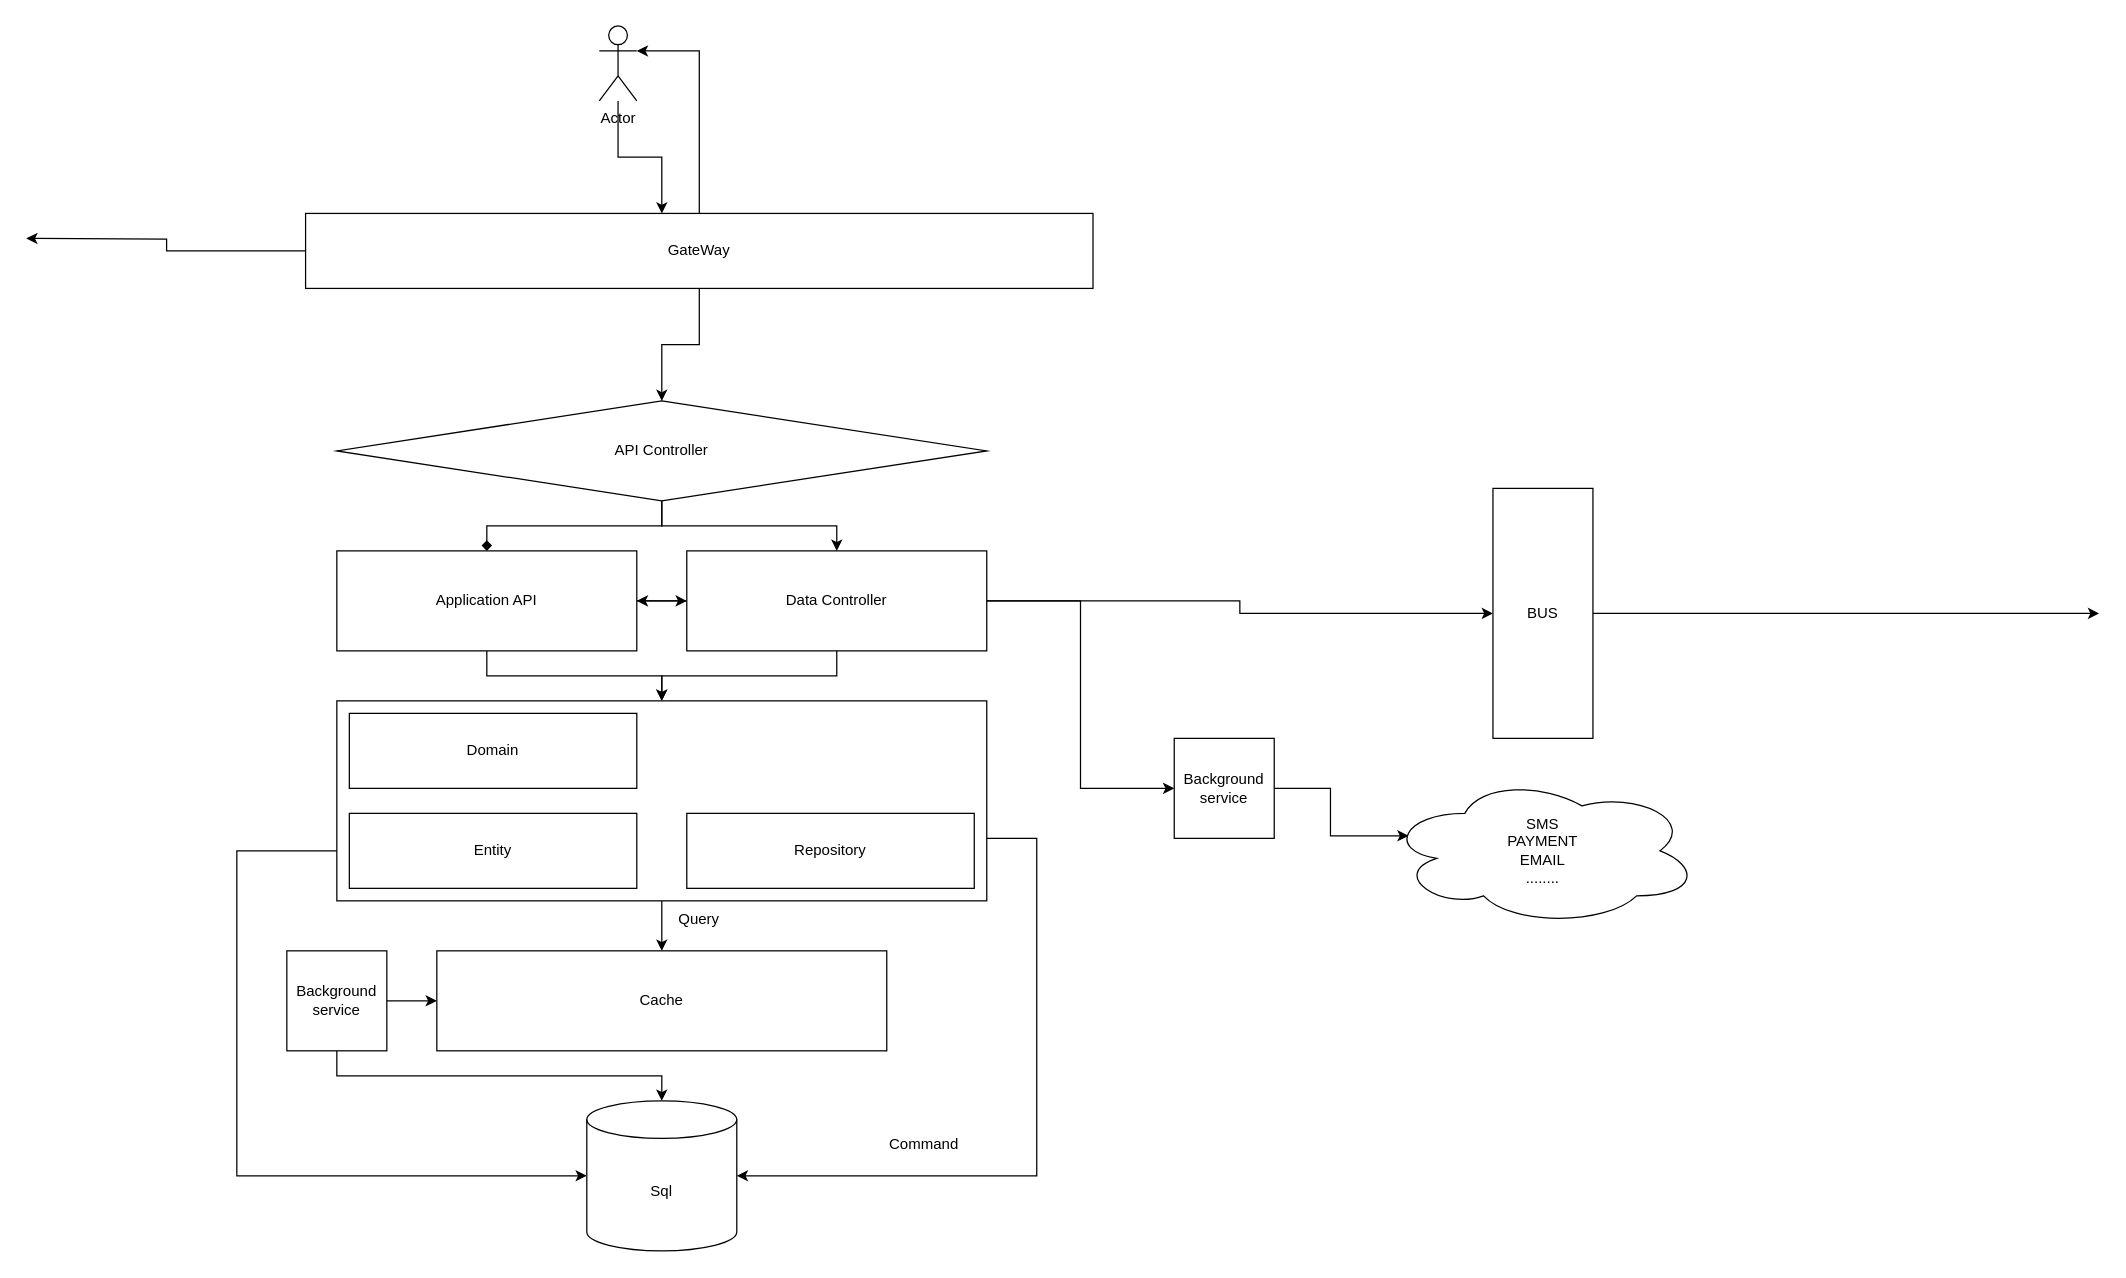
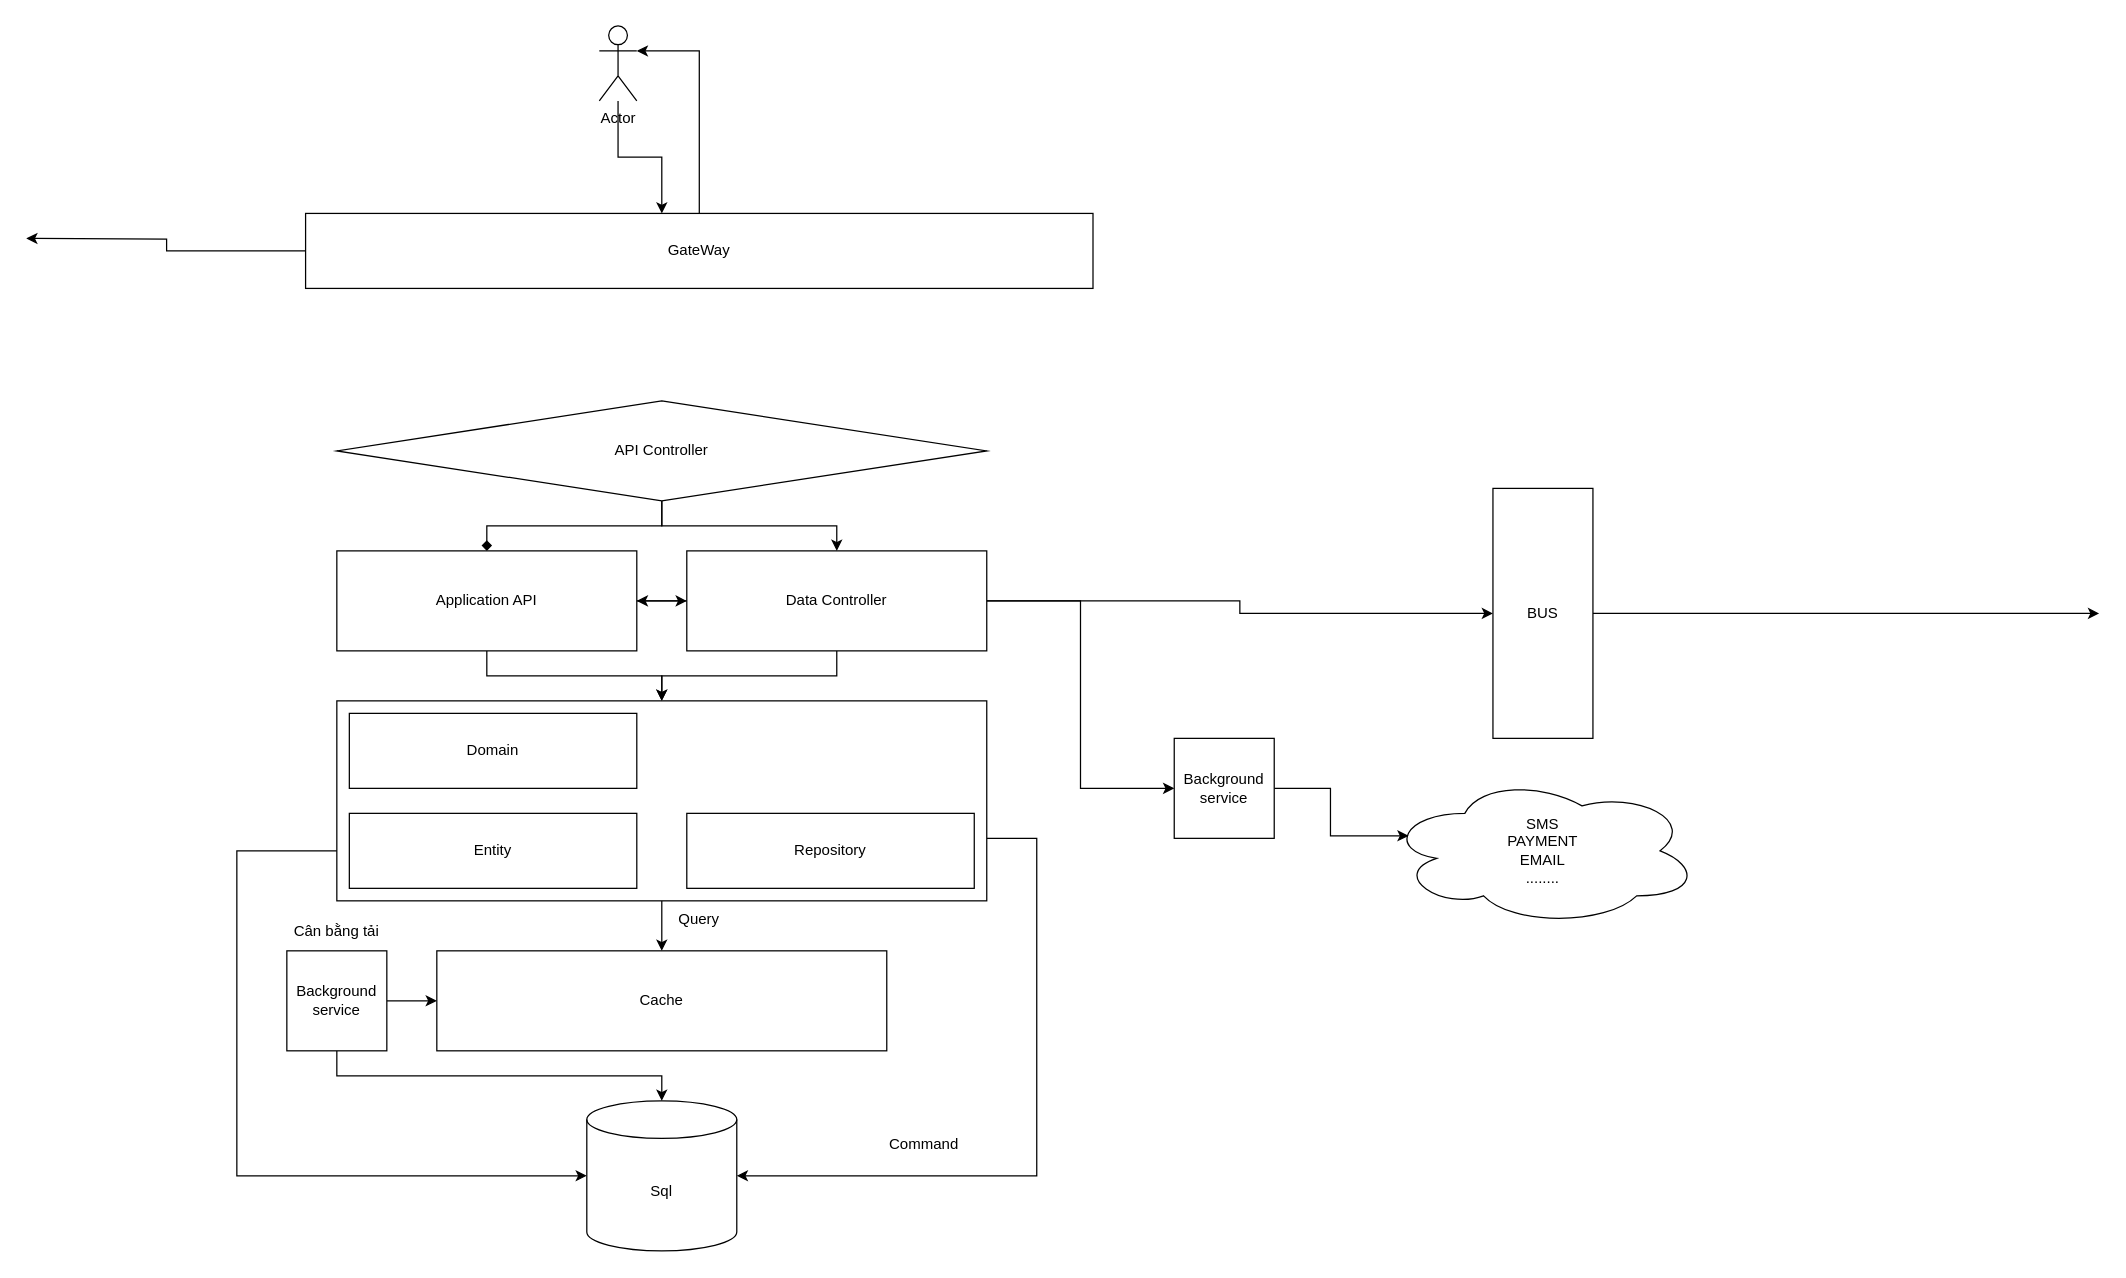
edge "GateWay" -> "API Controller": removed
node "Cân bằng tải": added
